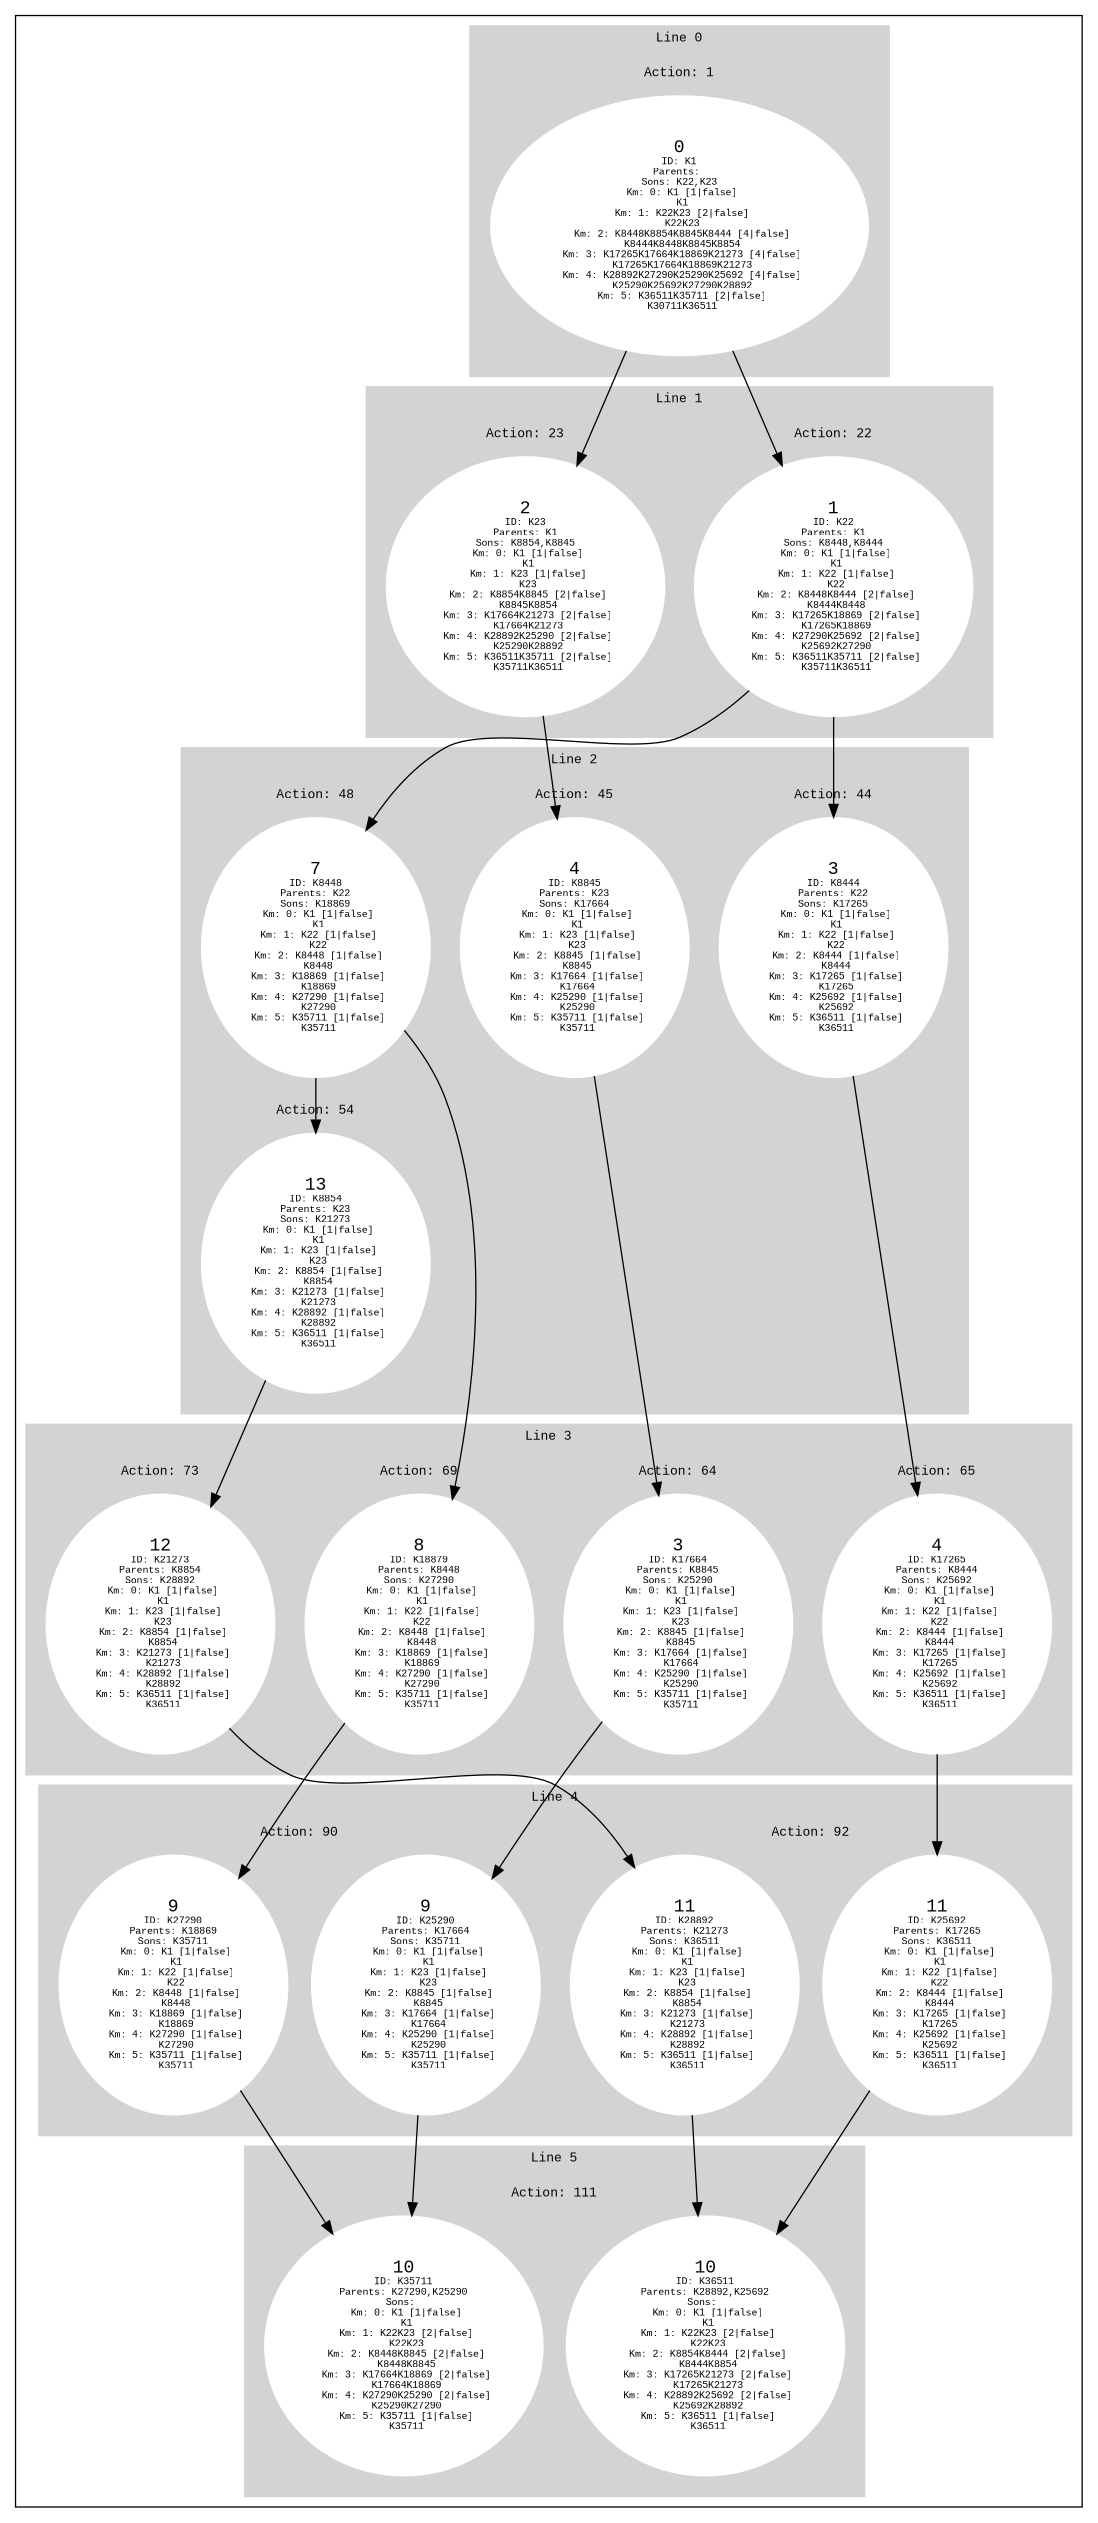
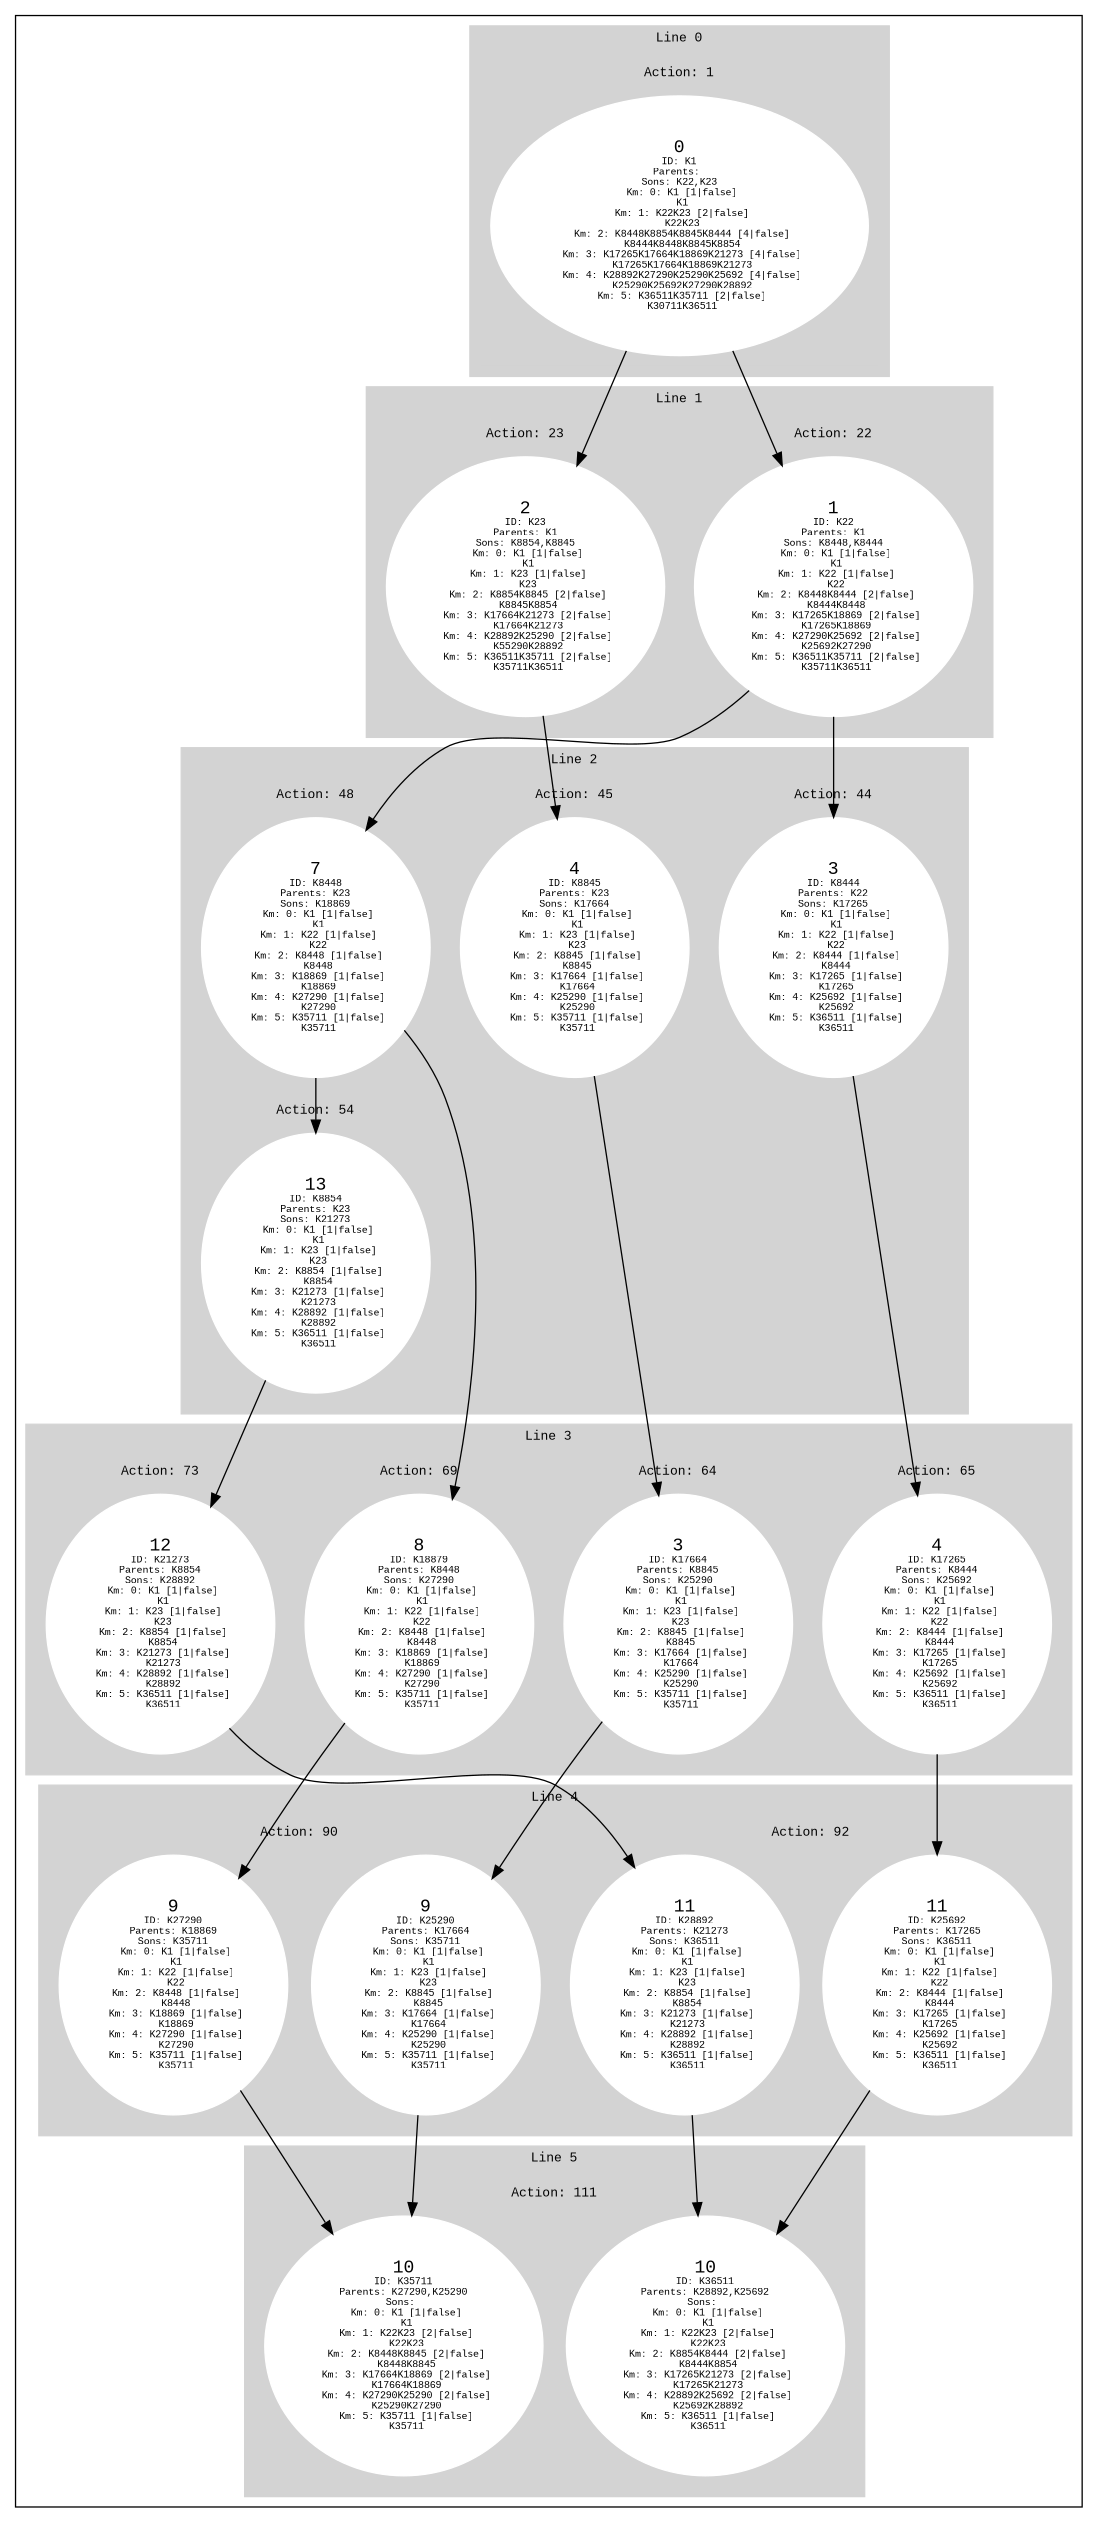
node "2": text "K25290K28892" -> "K55290K28892"
node "7": text "Parents: K22" -> "Parents: K23"
